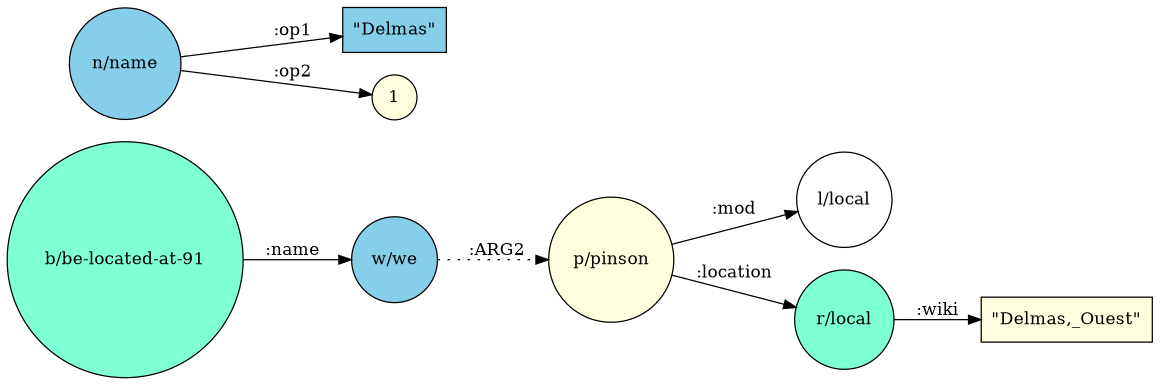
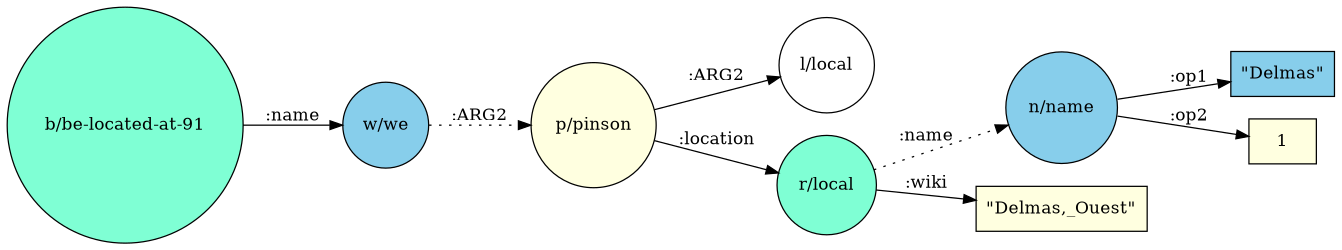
node "1": shape circle -> box
edge "r/local" -> "n/name": added, label ":name"
edge "p/pinson" -> "l/local": label ":mod" -> ":ARG2"
